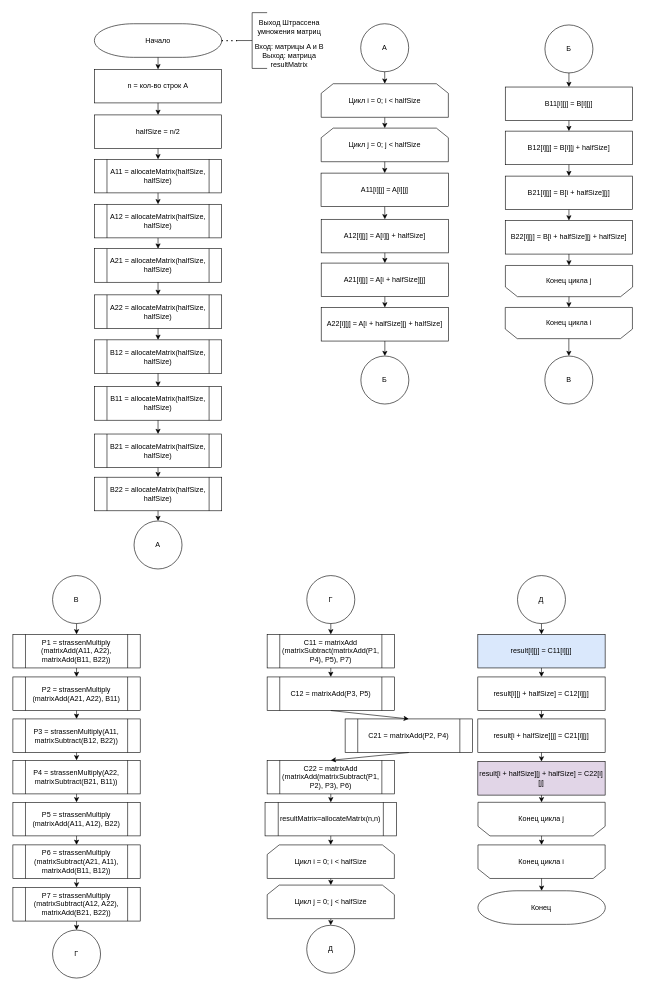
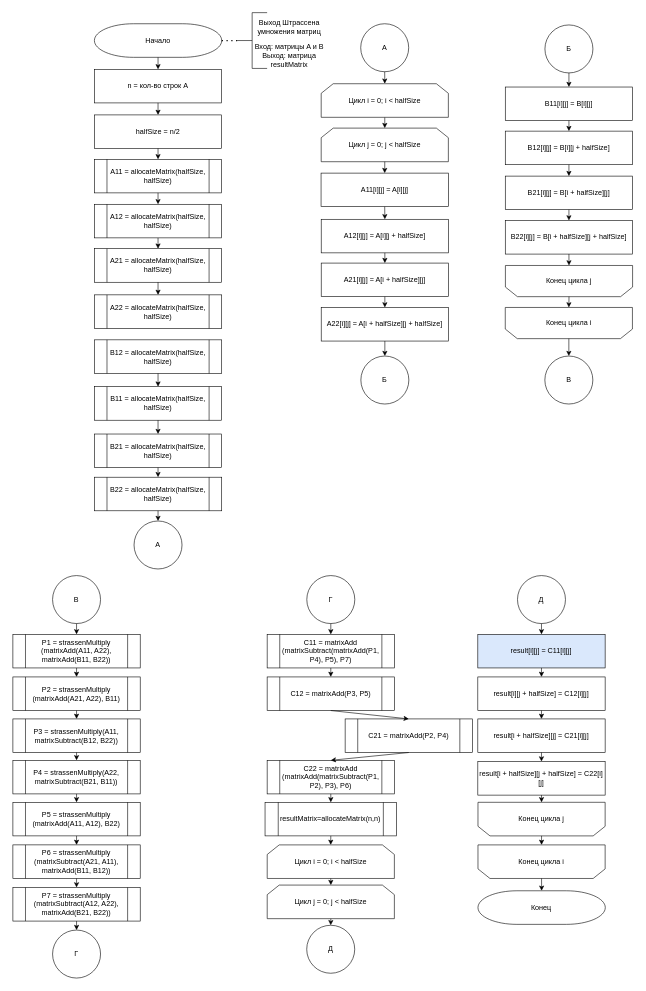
edge "A22 = allocateMatrix(halfSize, halfSize)" -> "B12 = allocateMatrix(halfSize, halfSize)": removed
node "result[i + halfSize][j + halfSize] = C22[i][j]": fillcolor #e1d5e7 -> #ffffff
